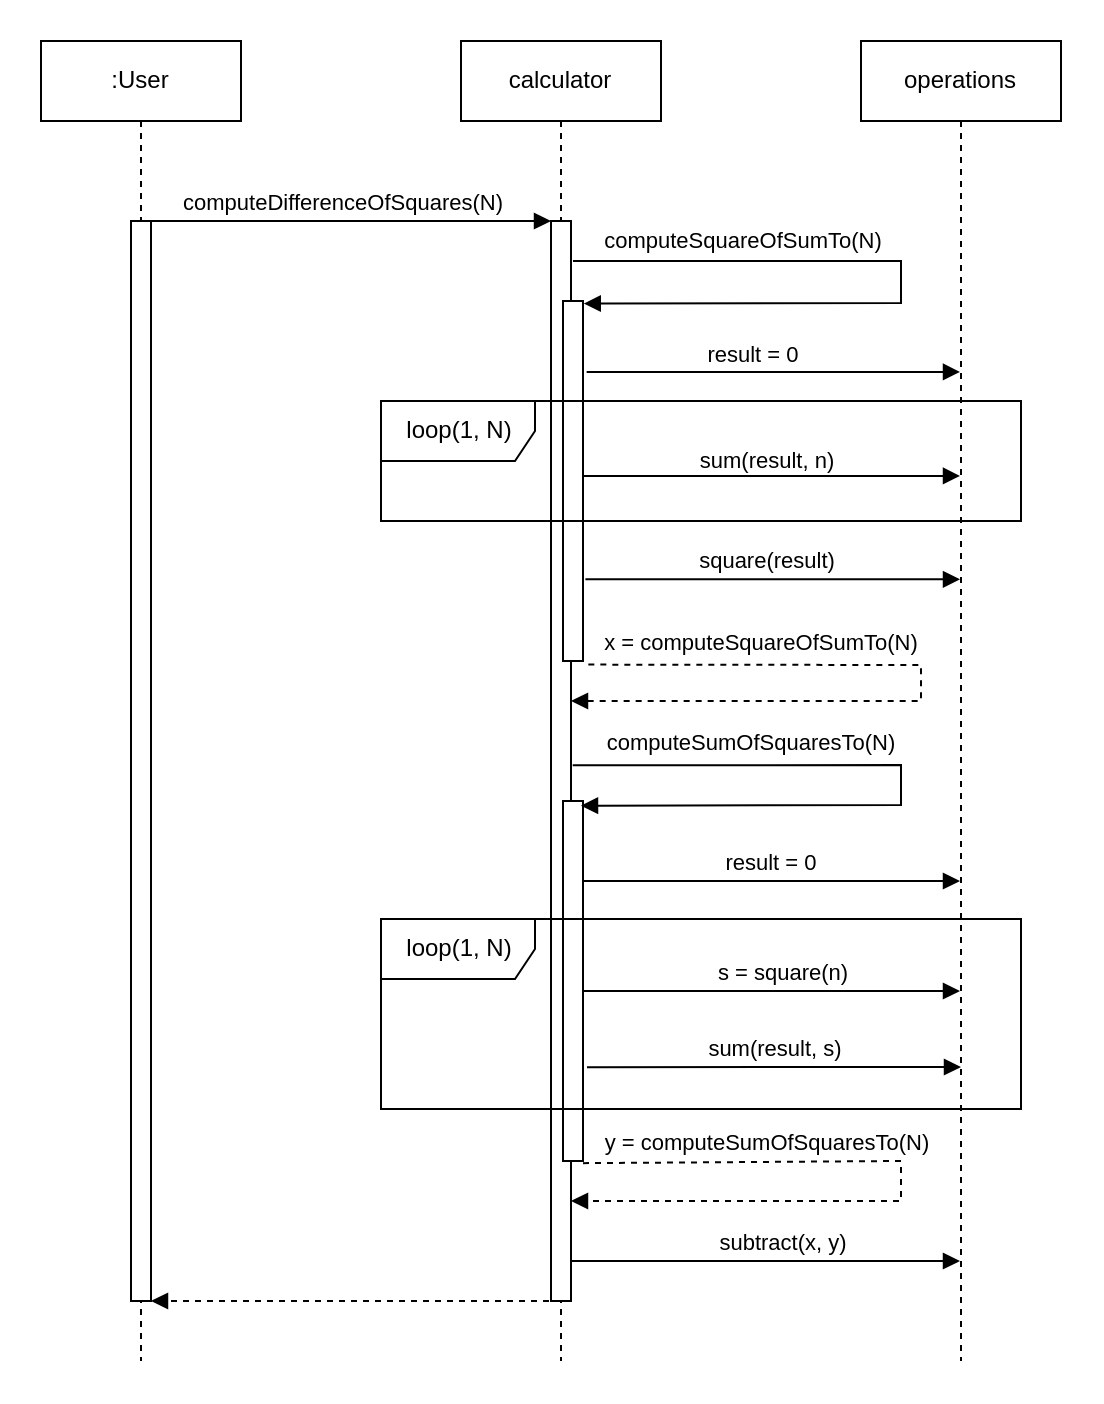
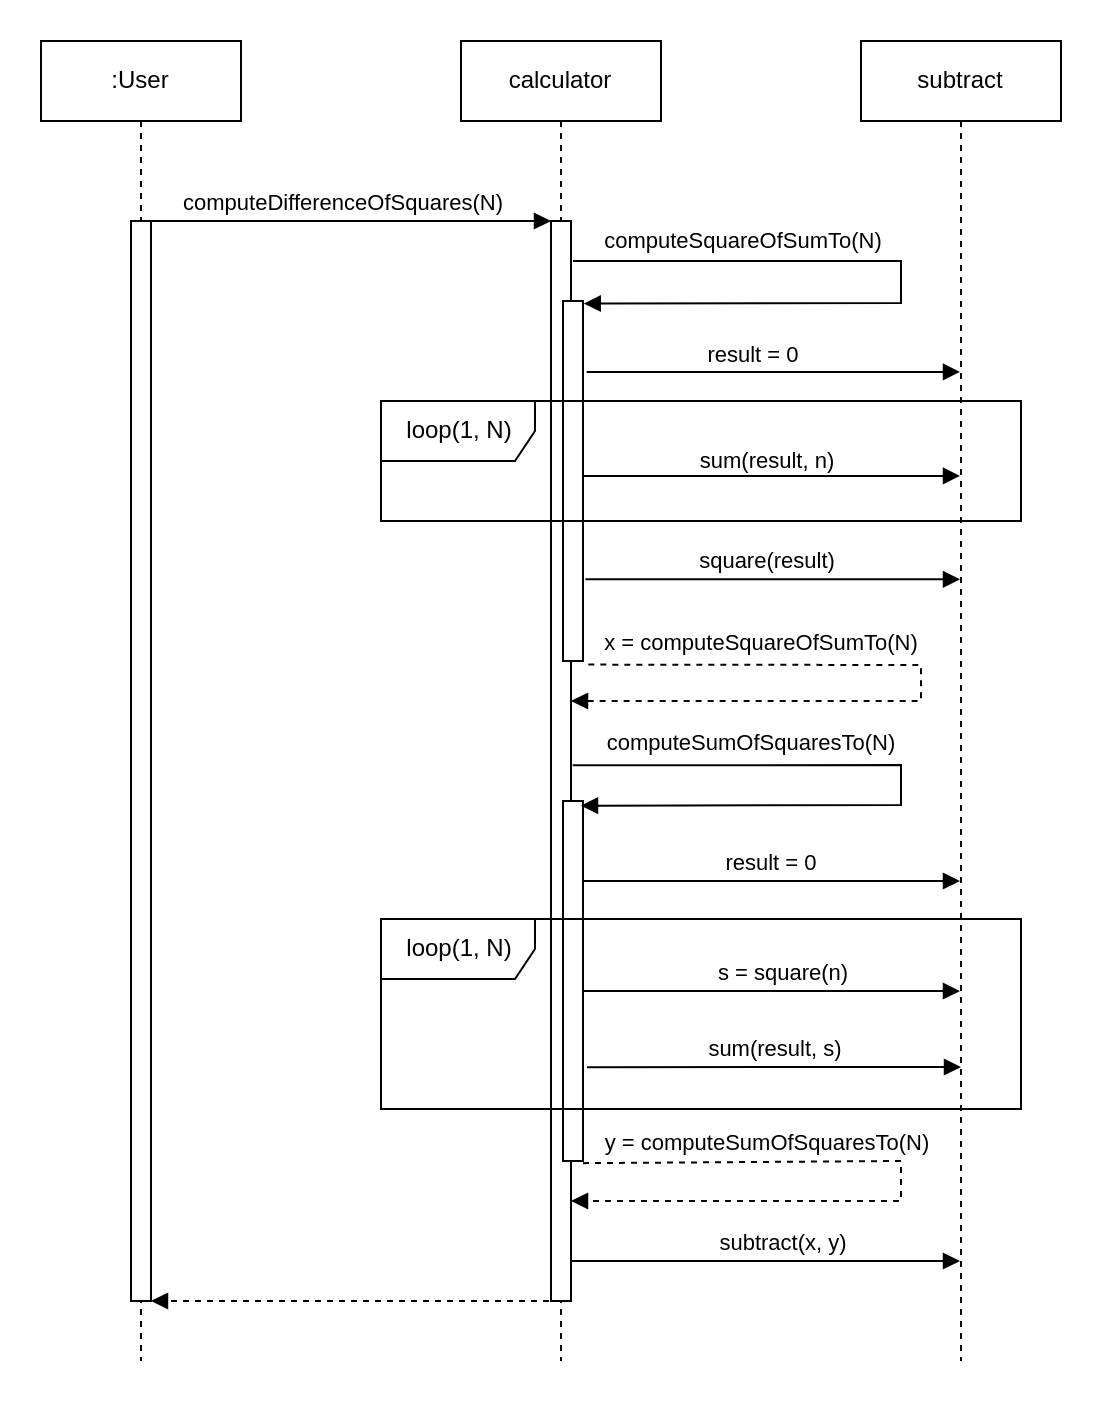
node "operations": label "operations" -> "subtract"
